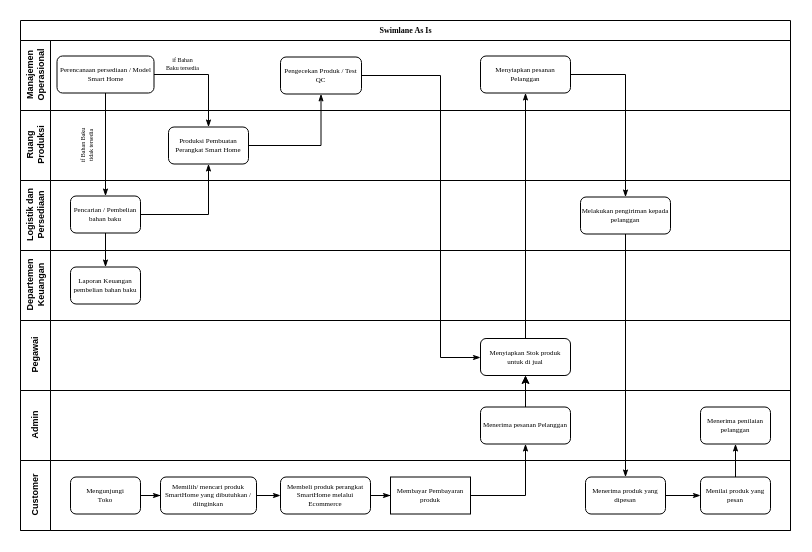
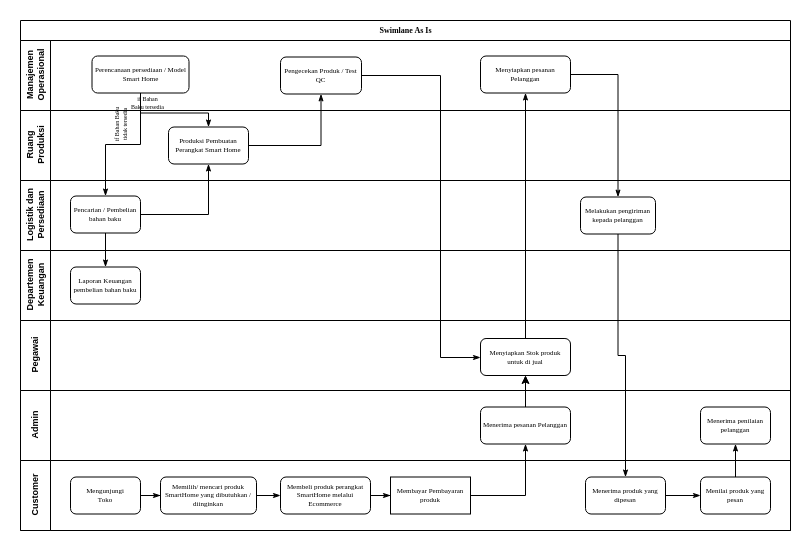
node "Perencanaan persediaan / Model Smart Home": moved (106, 75) -> (141, 75)
node "Melakukan pengiriman kepada pelanggan": size 90x37 -> 75x37
